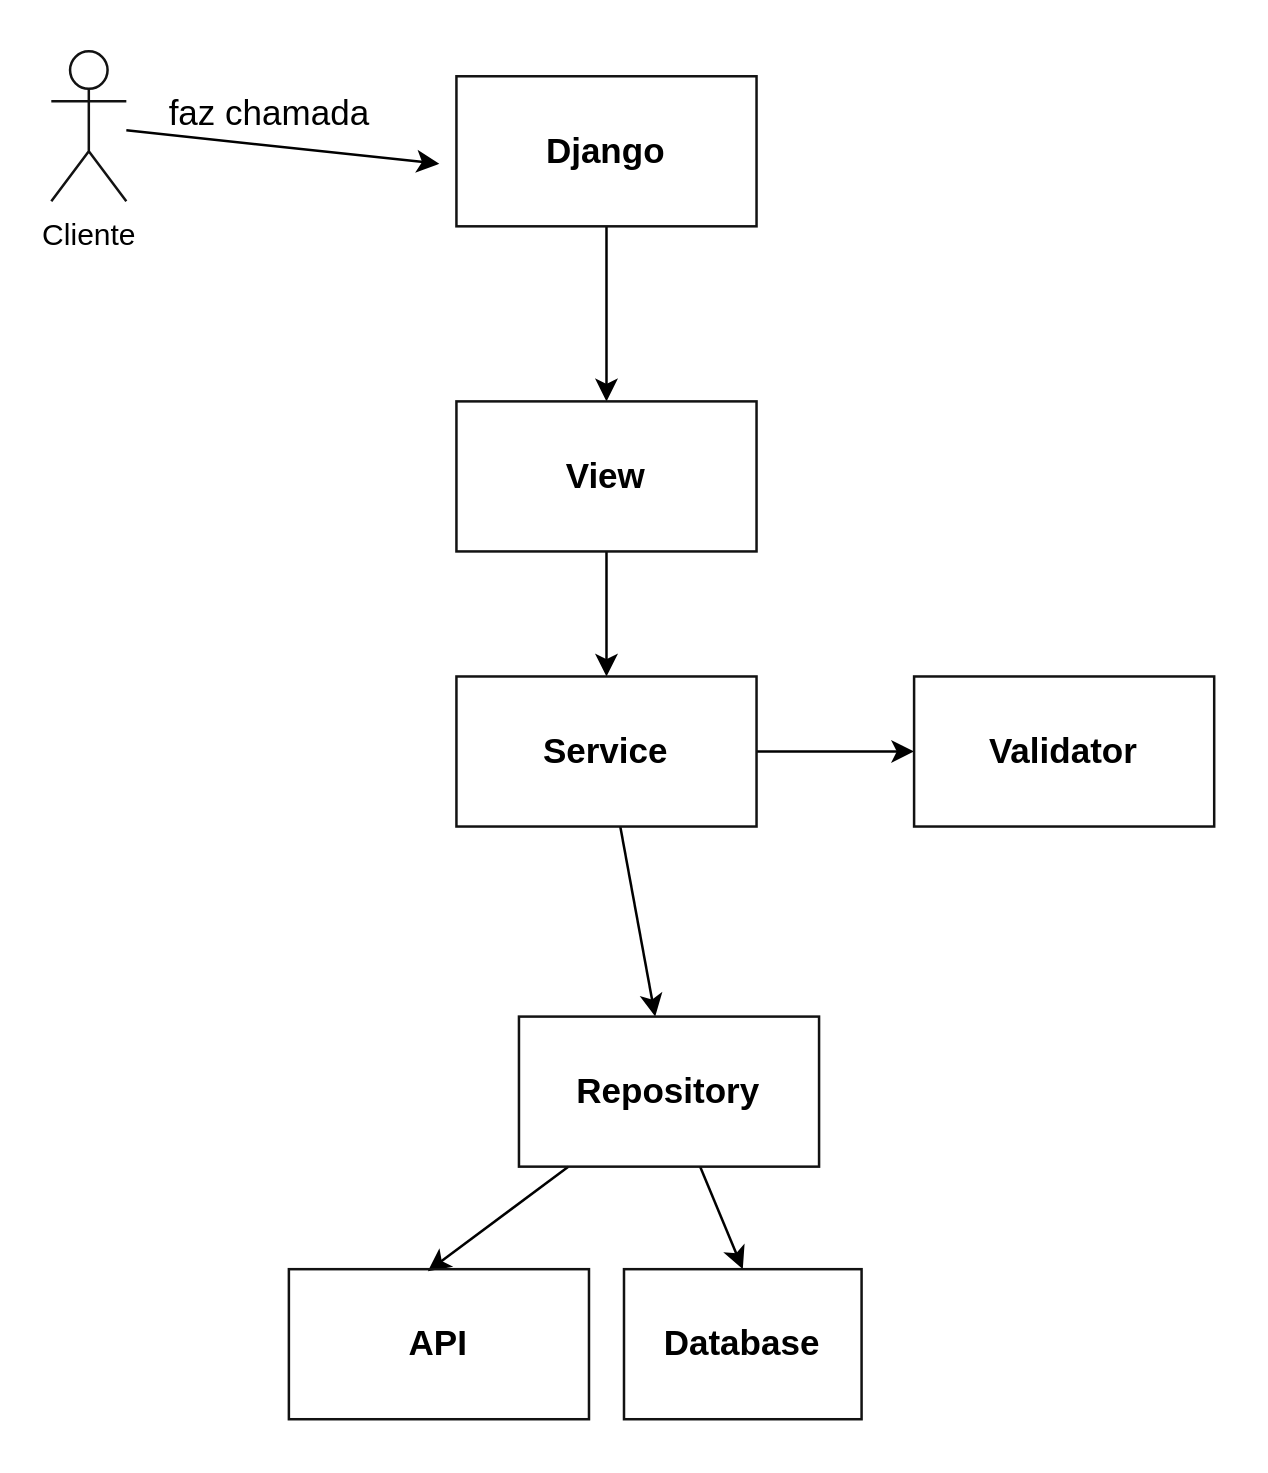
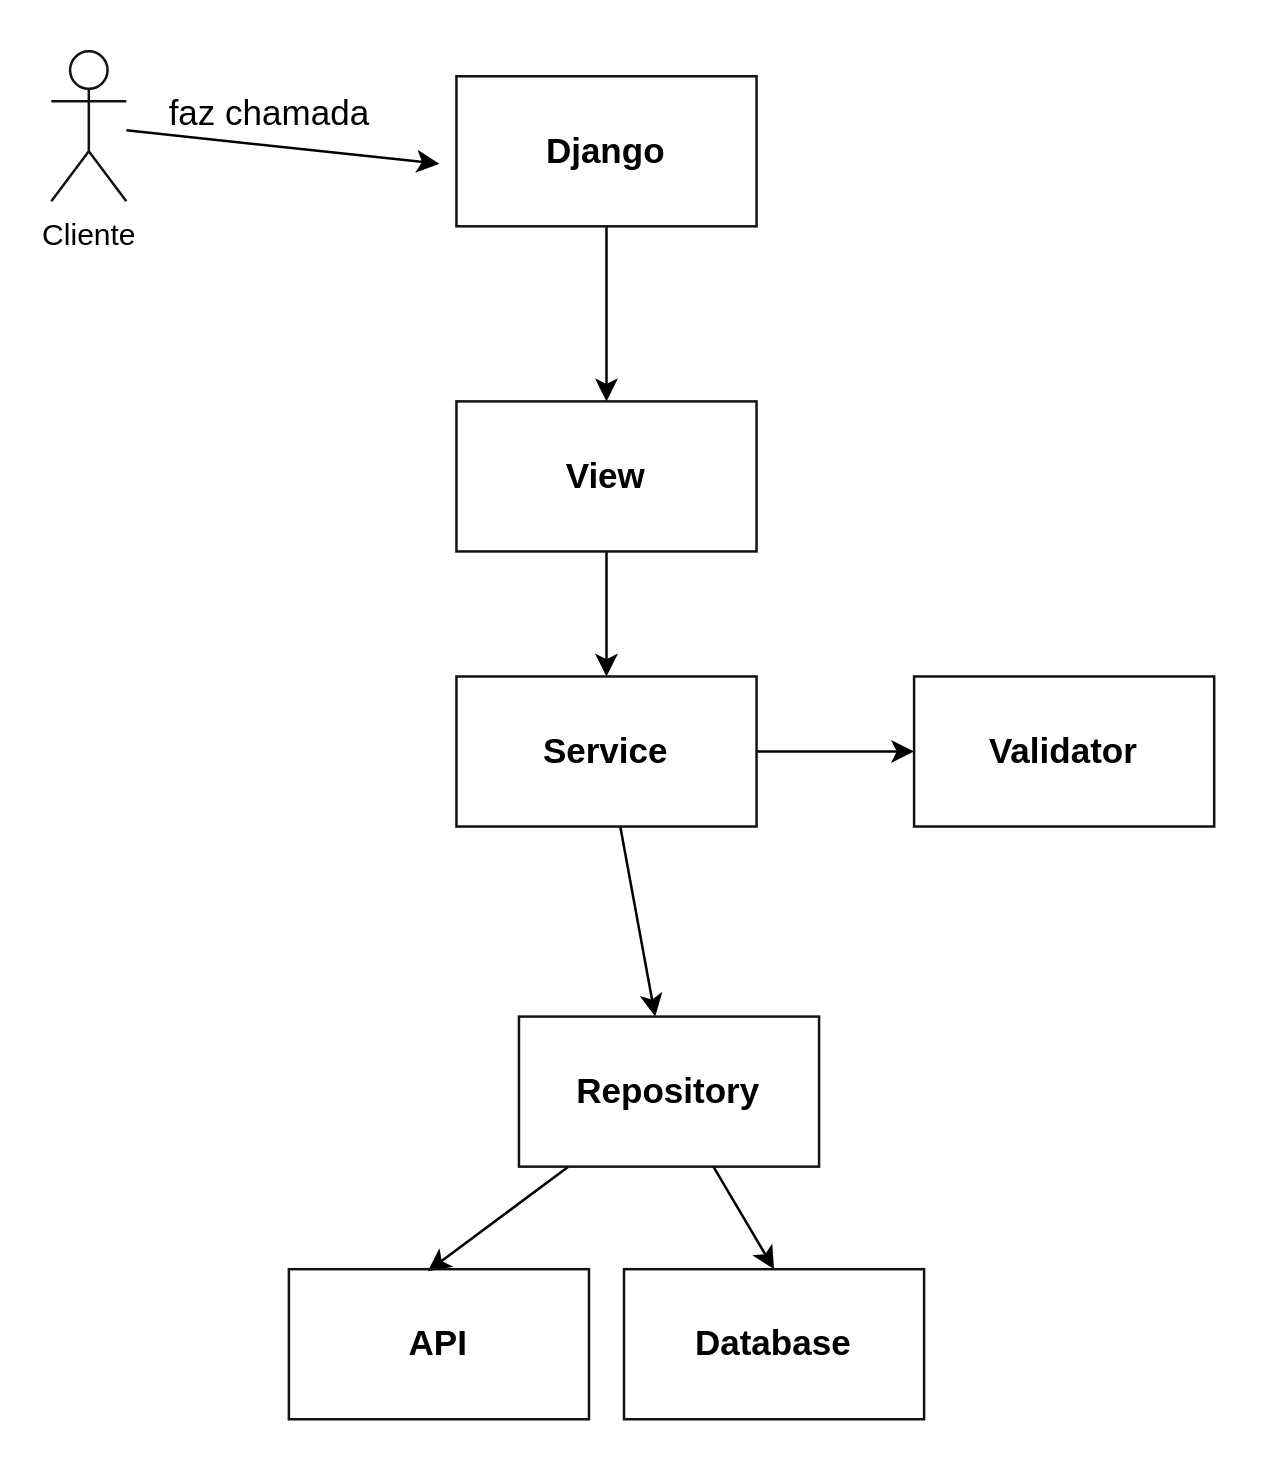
node "Database": size 238x150 -> 300x150
